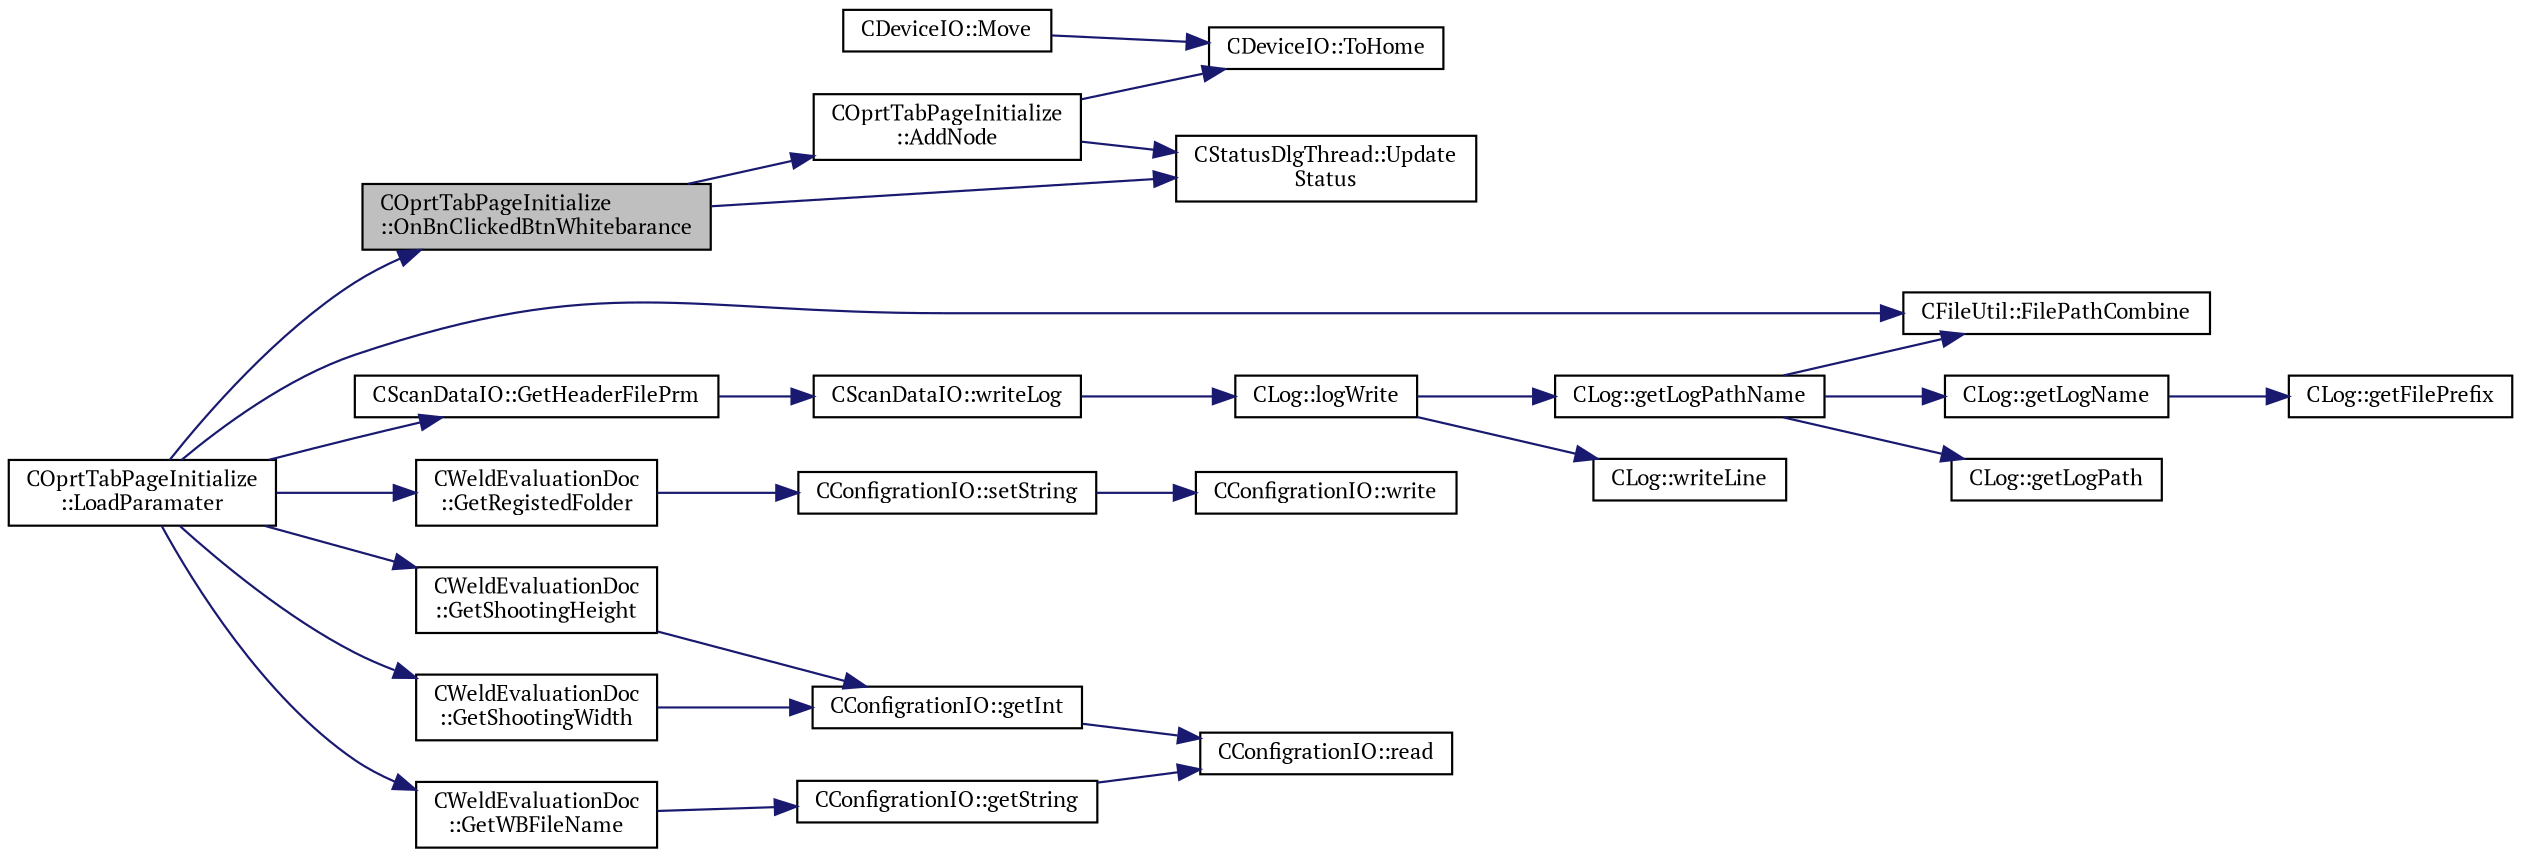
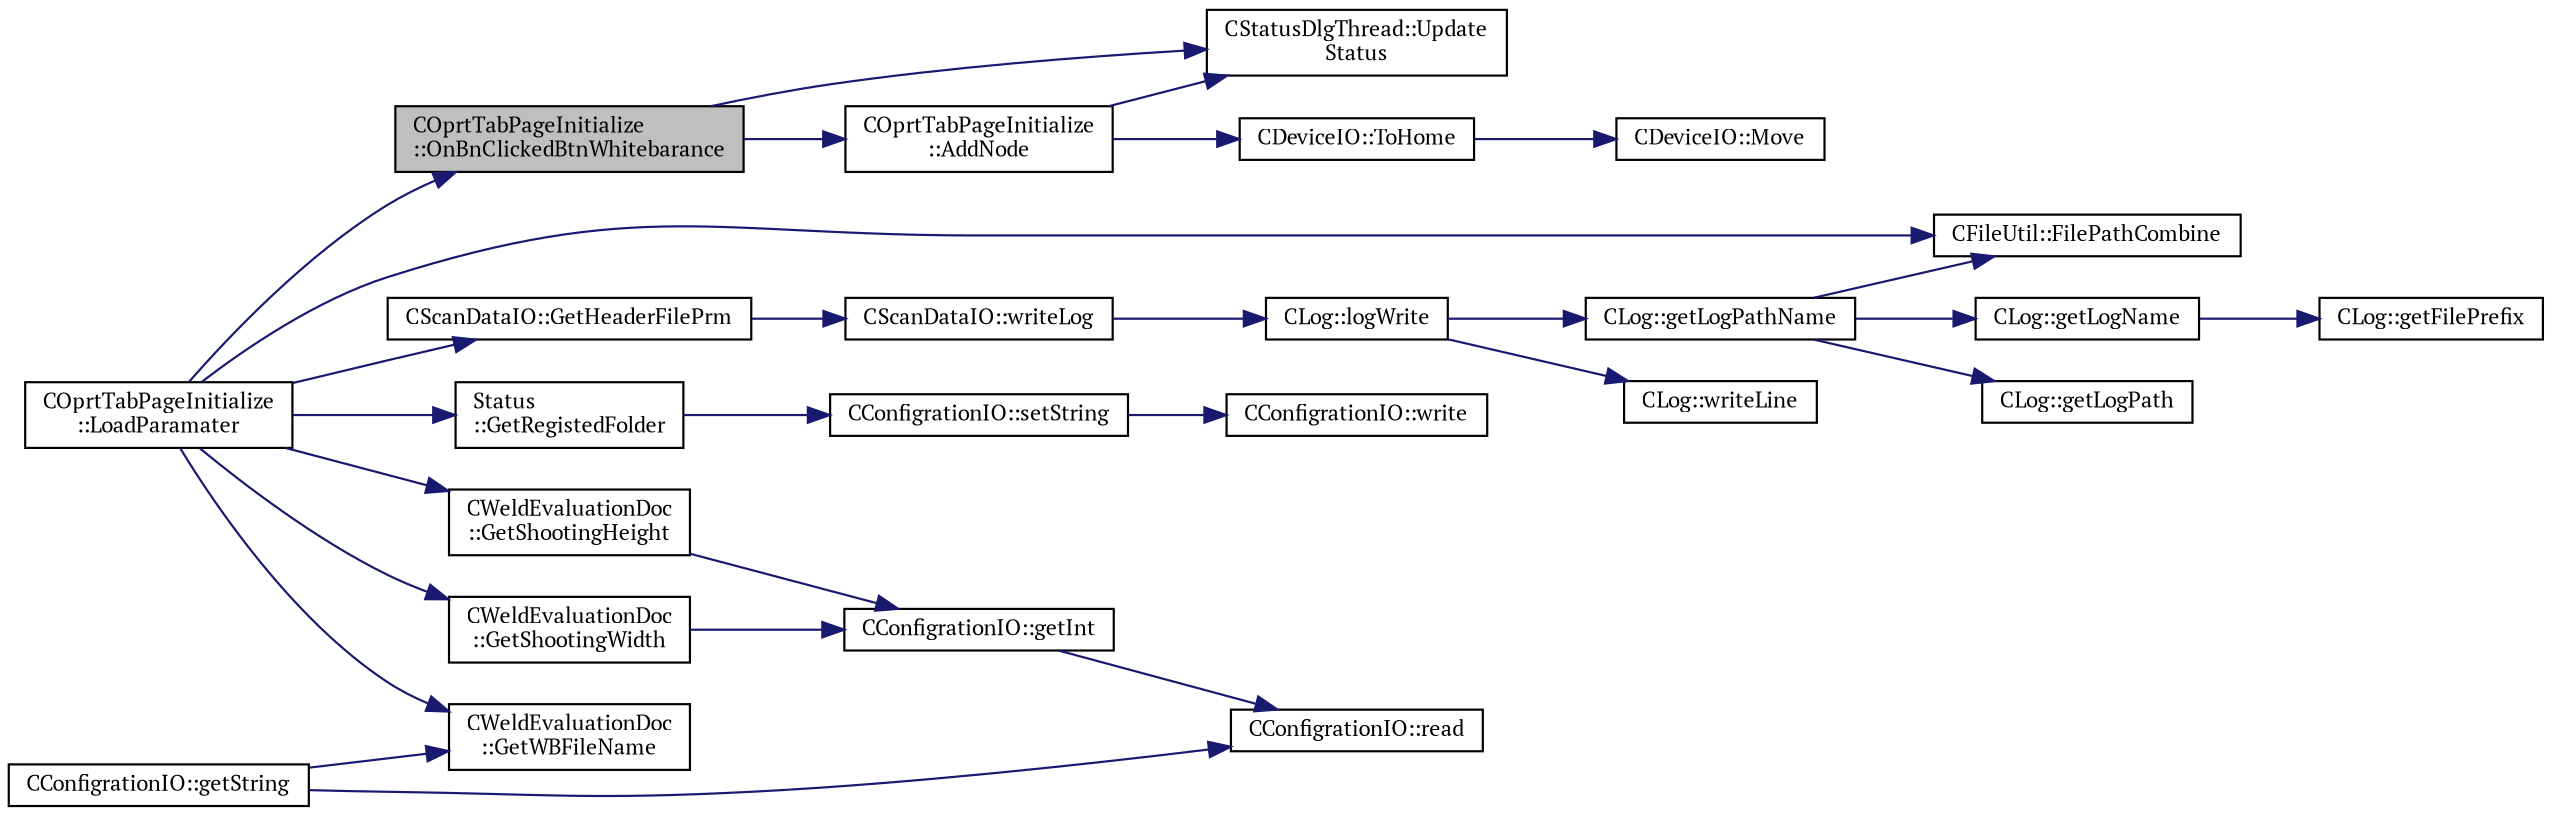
edge "CDeviceIO::Move" -> "CDeviceIO::ToHome": reversed
node "CWeldEvaluationDoc ::GetRegistedFolder": label "CWeldEvaluationDoc ::GetRegistedFolder" -> "Status ::GetRegistedFolder"
edge "CWeldEvaluationDoc ::GetWBFileName" -> "CConfigrationIO::getString": reversed
